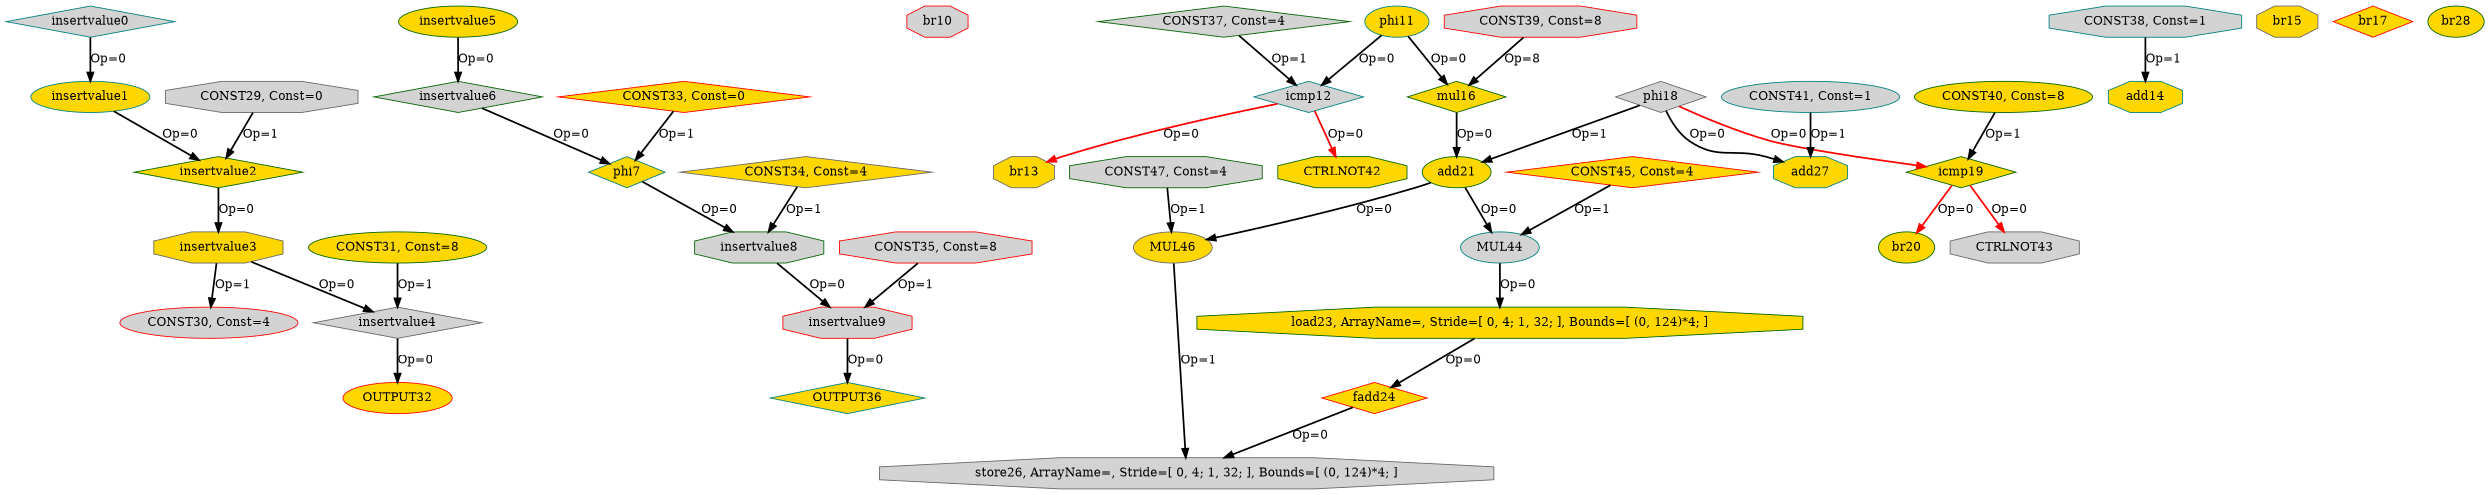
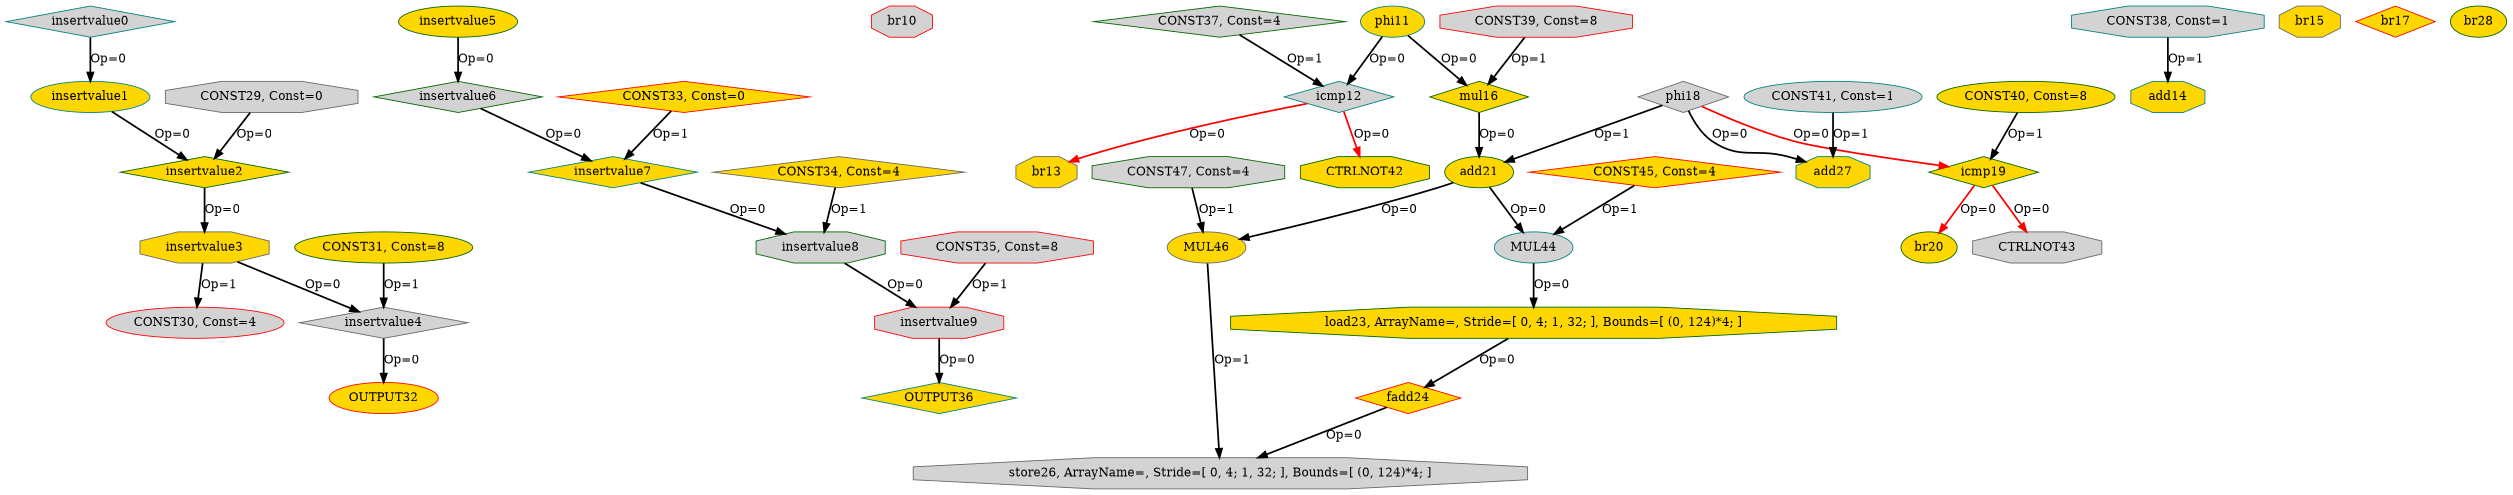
edge "CONST39, Const=8" -> "mul16": label "Op=8" -> "Op=1"
edge "CONST29, Const=0" -> "insertvalue2": label "Op=1" -> "Op=0"
node "phi7": label "phi7" -> "insertvalue7"
